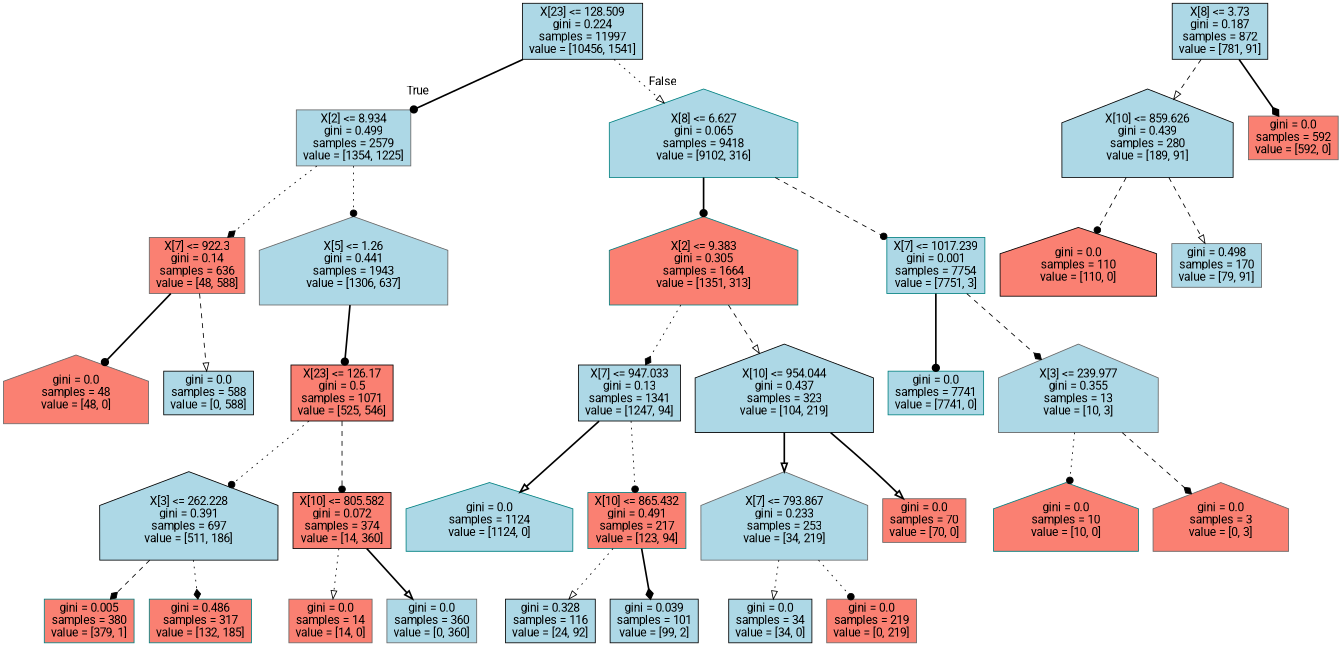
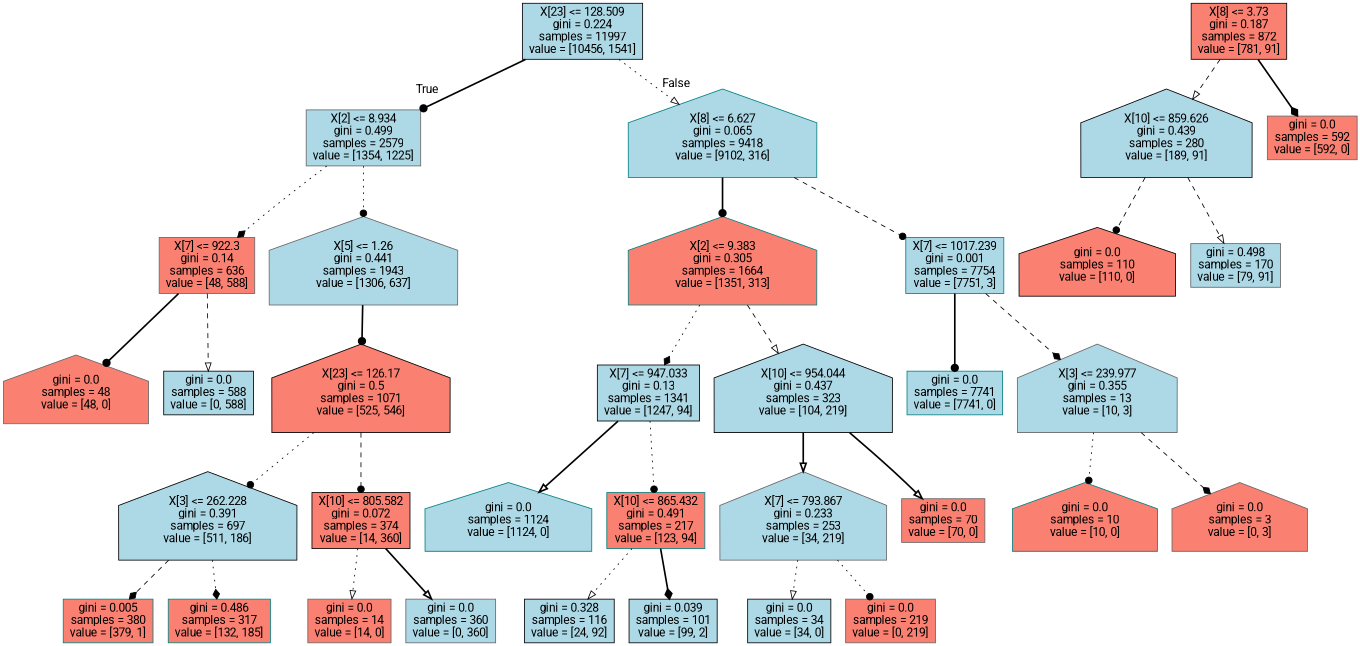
node "X[8] <= 3.73 gini = 0.187 samples = 872 value = [781, 91]": fillcolor lightblue -> salmon
node "X[23] <= 126.17 gini = 0.5 samples = 1071 value = [525, 546]": shape box -> house
